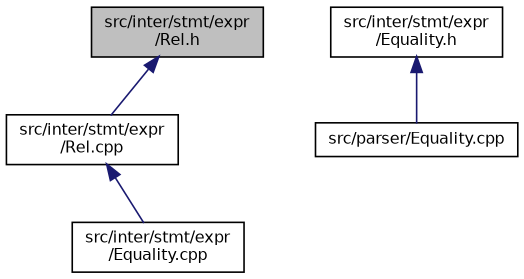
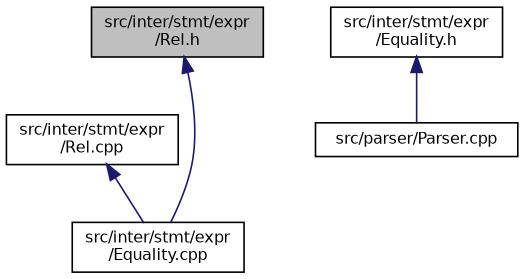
edge "src/inter/stmt/expr /Rel.cpp" -> "src/inter/stmt/expr /Rel.h": now "src/inter/stmt/expr /Equality.cpp" -> "src/inter/stmt/expr /Rel.h"
node "src/parser/Equality.cpp": label "src/parser/Equality.cpp" -> "src/parser/Parser.cpp"
